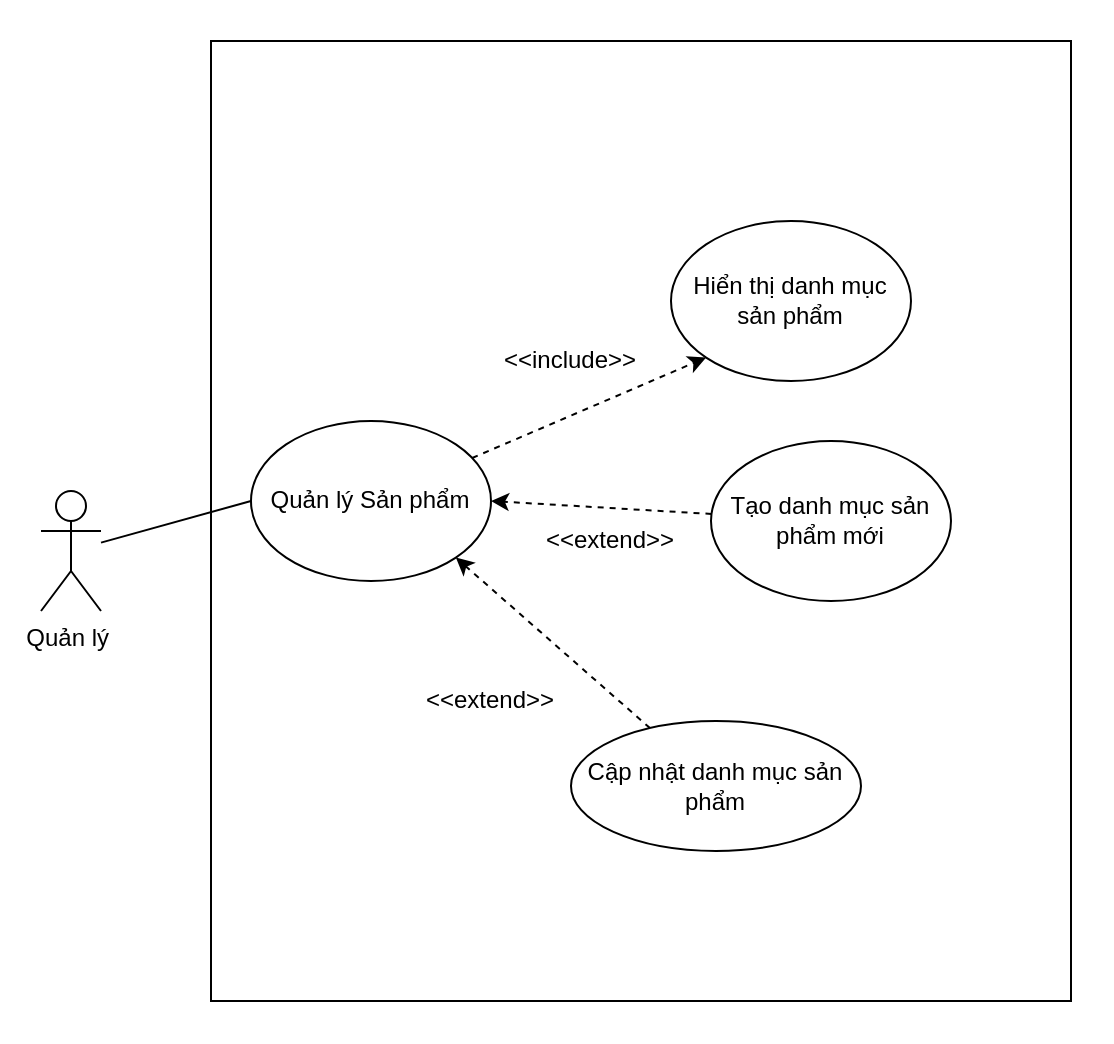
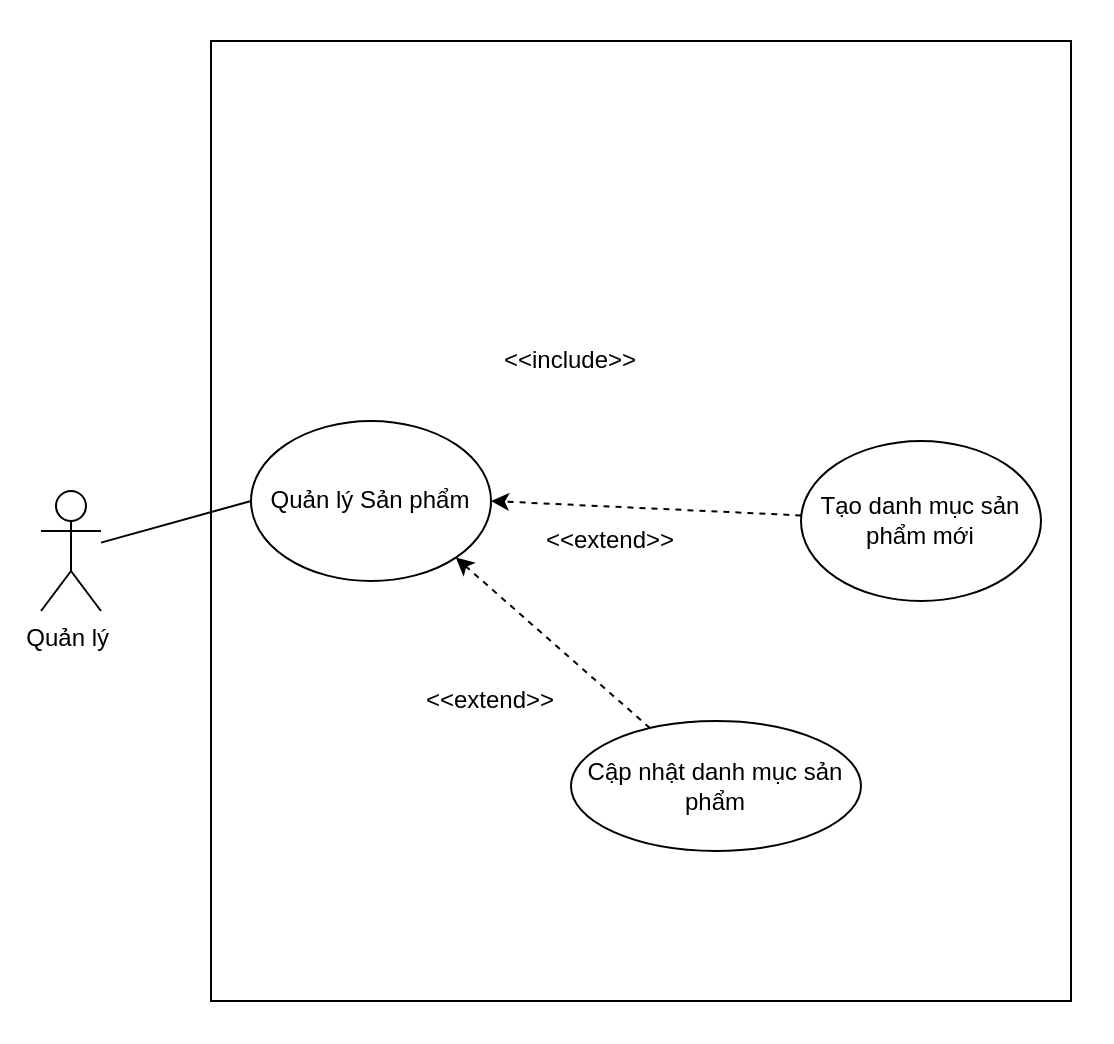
node "Hiển thị danh mục sản phẩm": removed
edge "Quản lý Sản phẩm" -> "Hiển thị danh mục sản phẩm": removed
node "Tạo danh mục sản phẩm mới": moved (831, 521) -> (921, 521)
